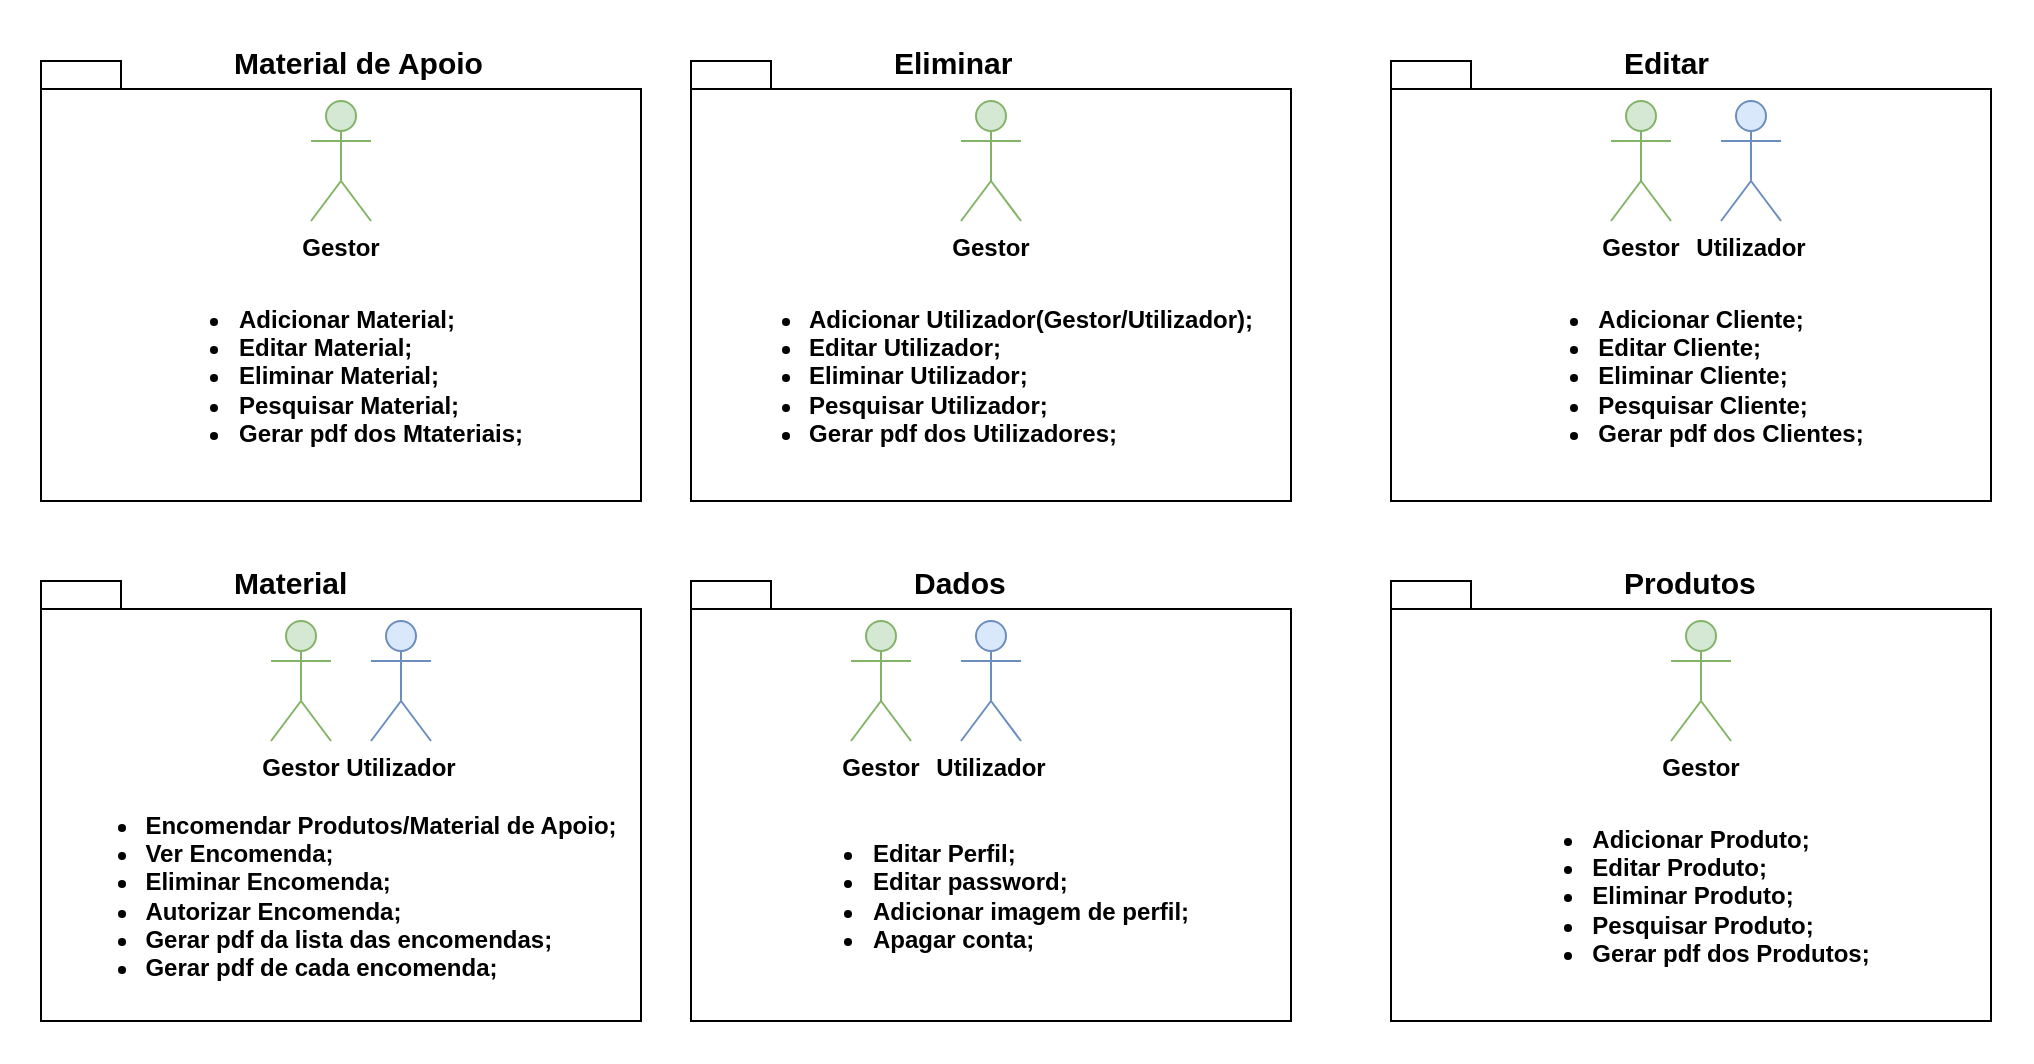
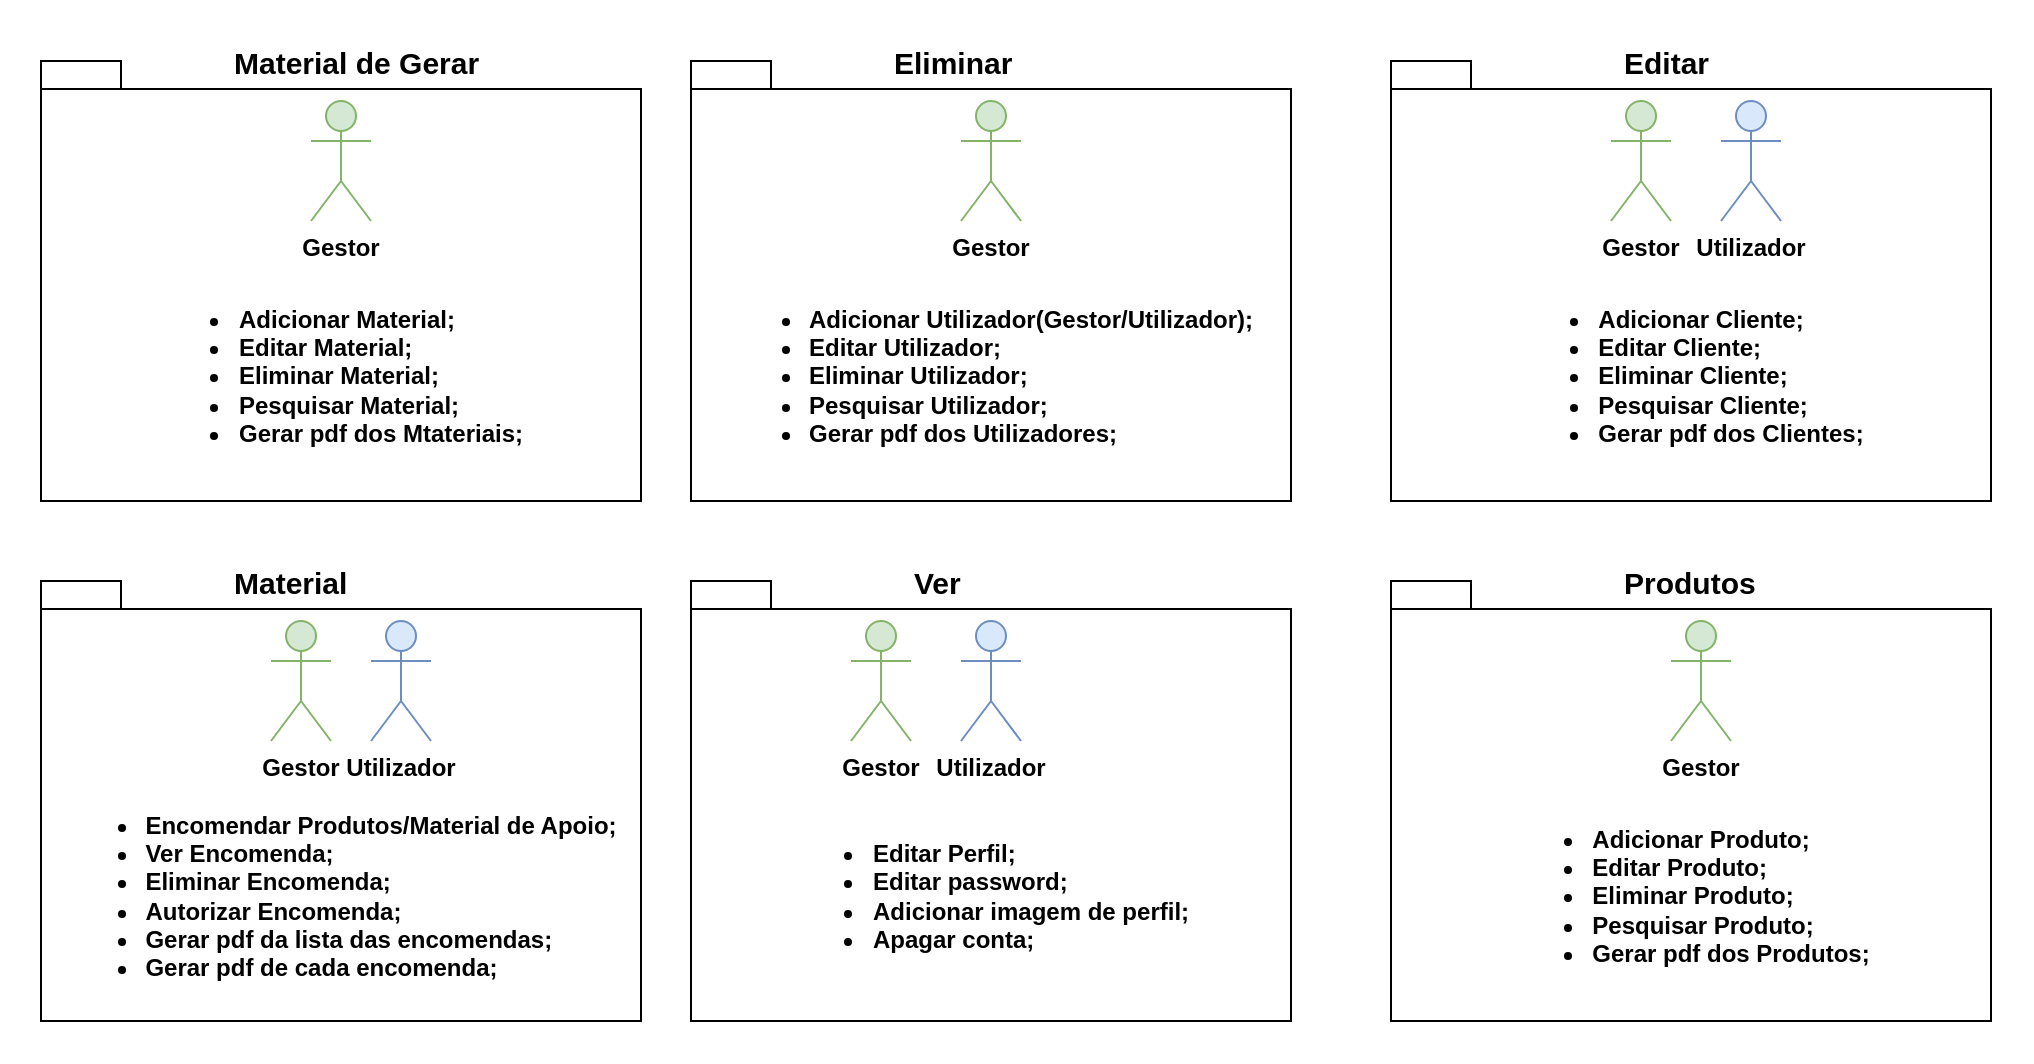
node "Material de Apoio": label "Material de Apoio" -> "Material de Gerar"
node "Dados": label "Dados" -> "Ver"
